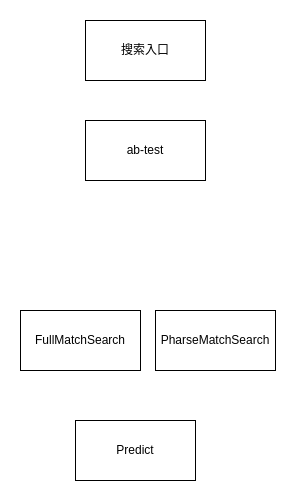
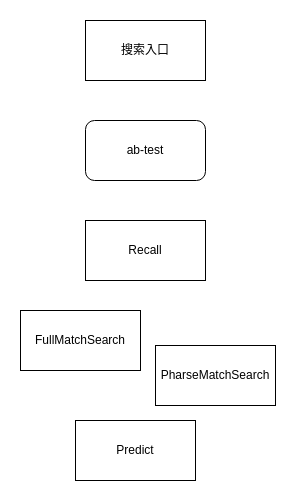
node "ab-test": shape rectangle -> rounded rectangle
node "Recall": added
node "PharseMatchSearch": moved (216, 341) -> (216, 376)
